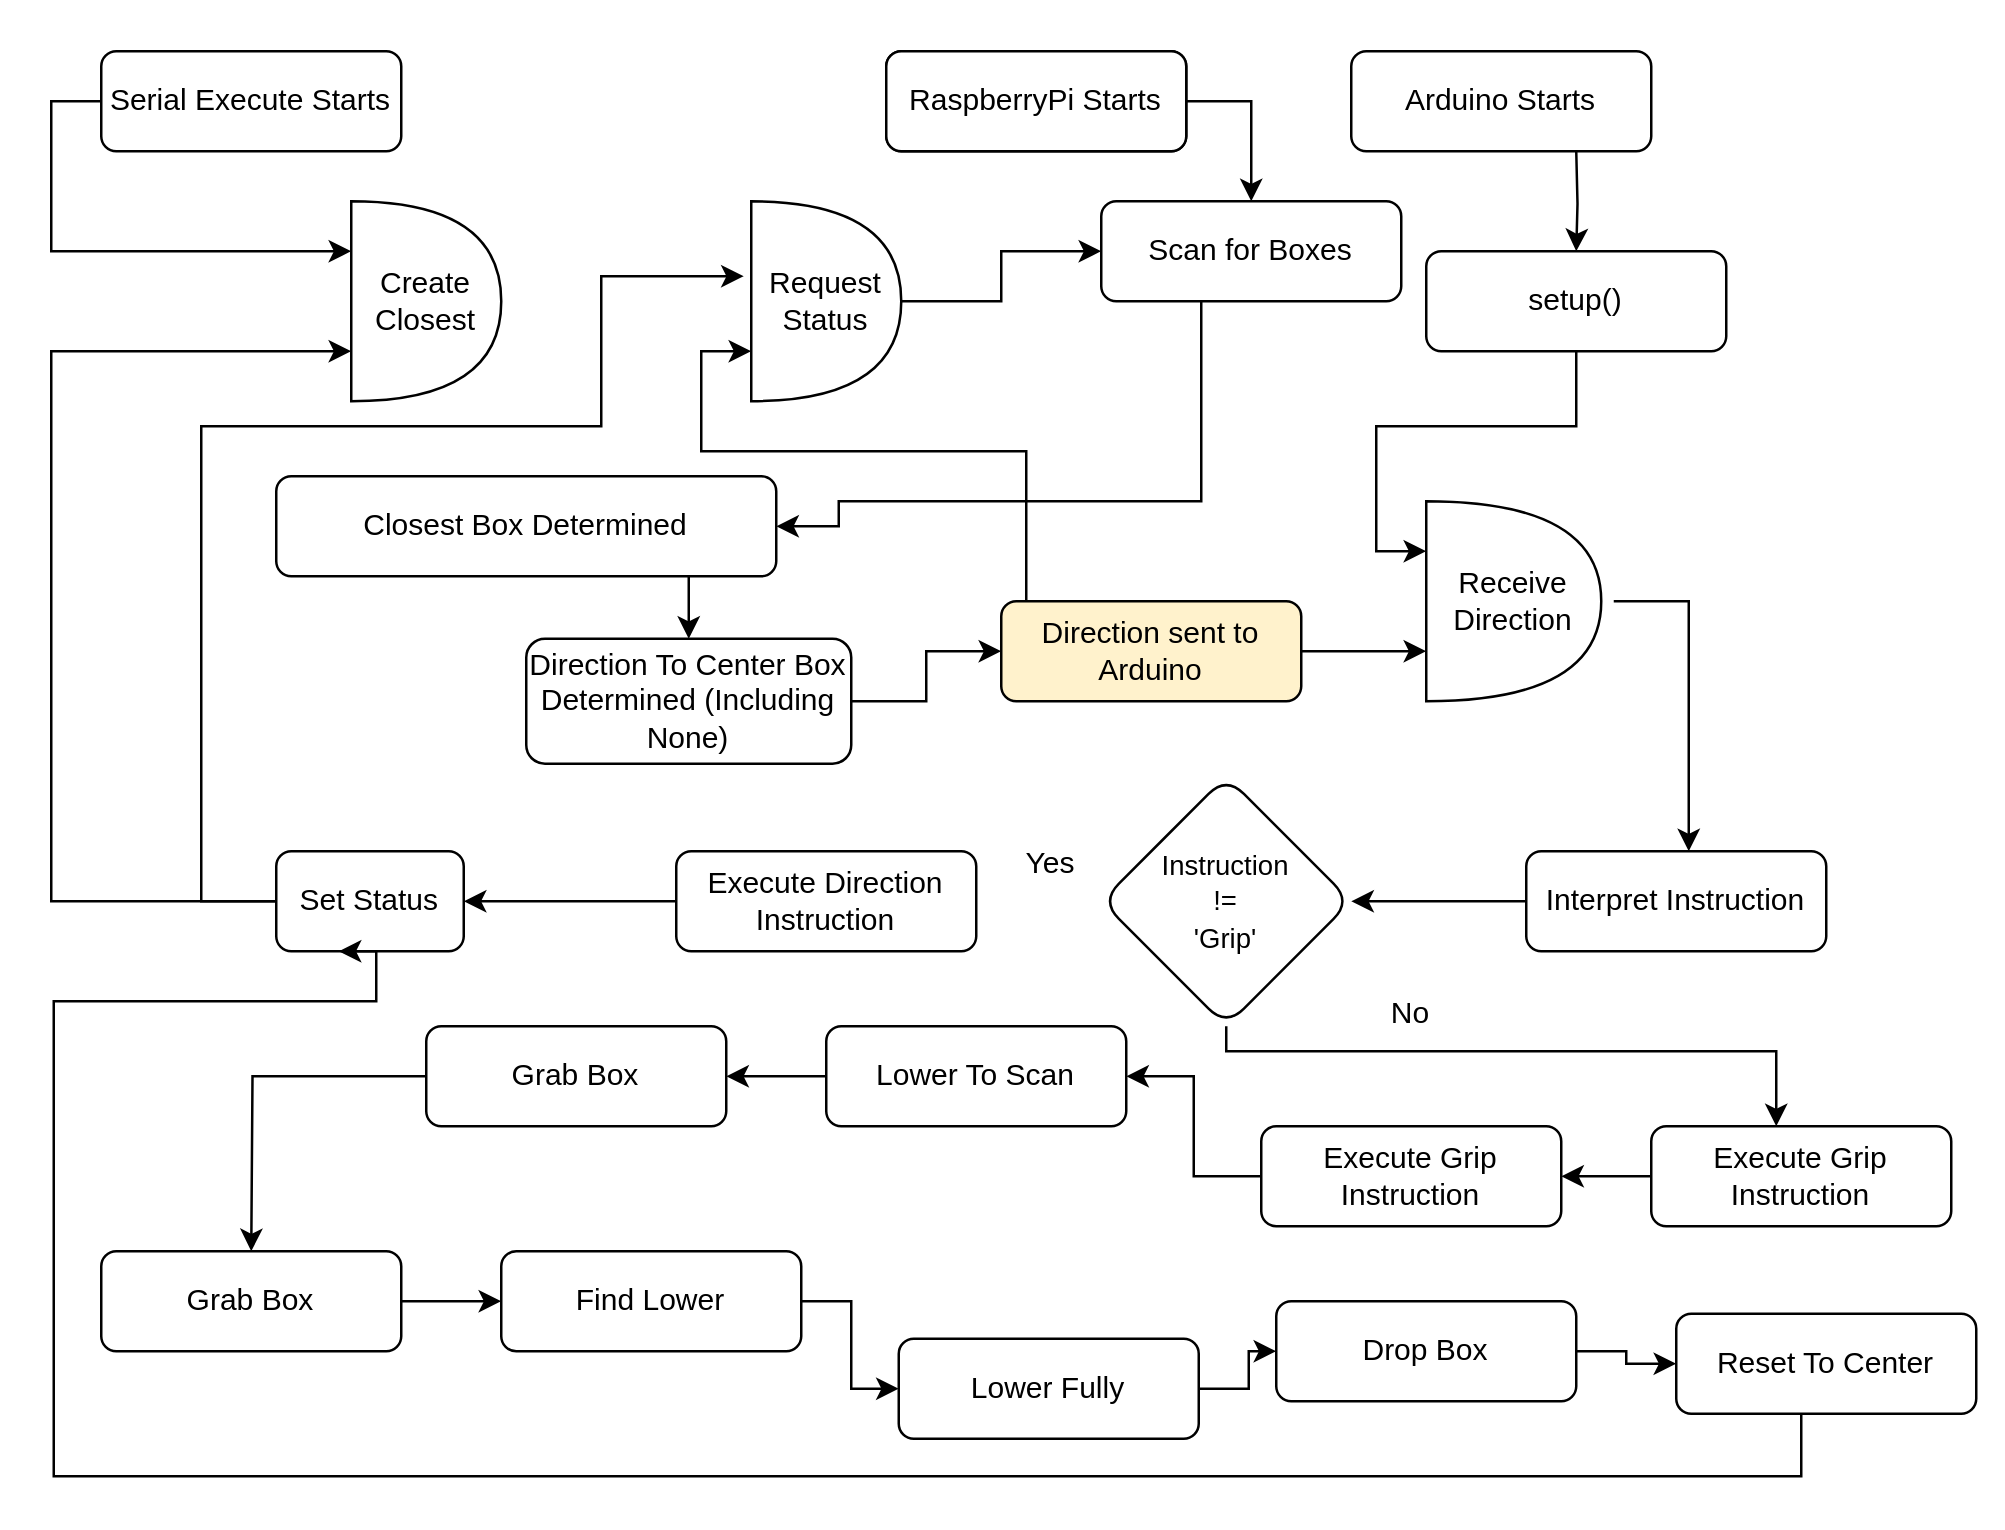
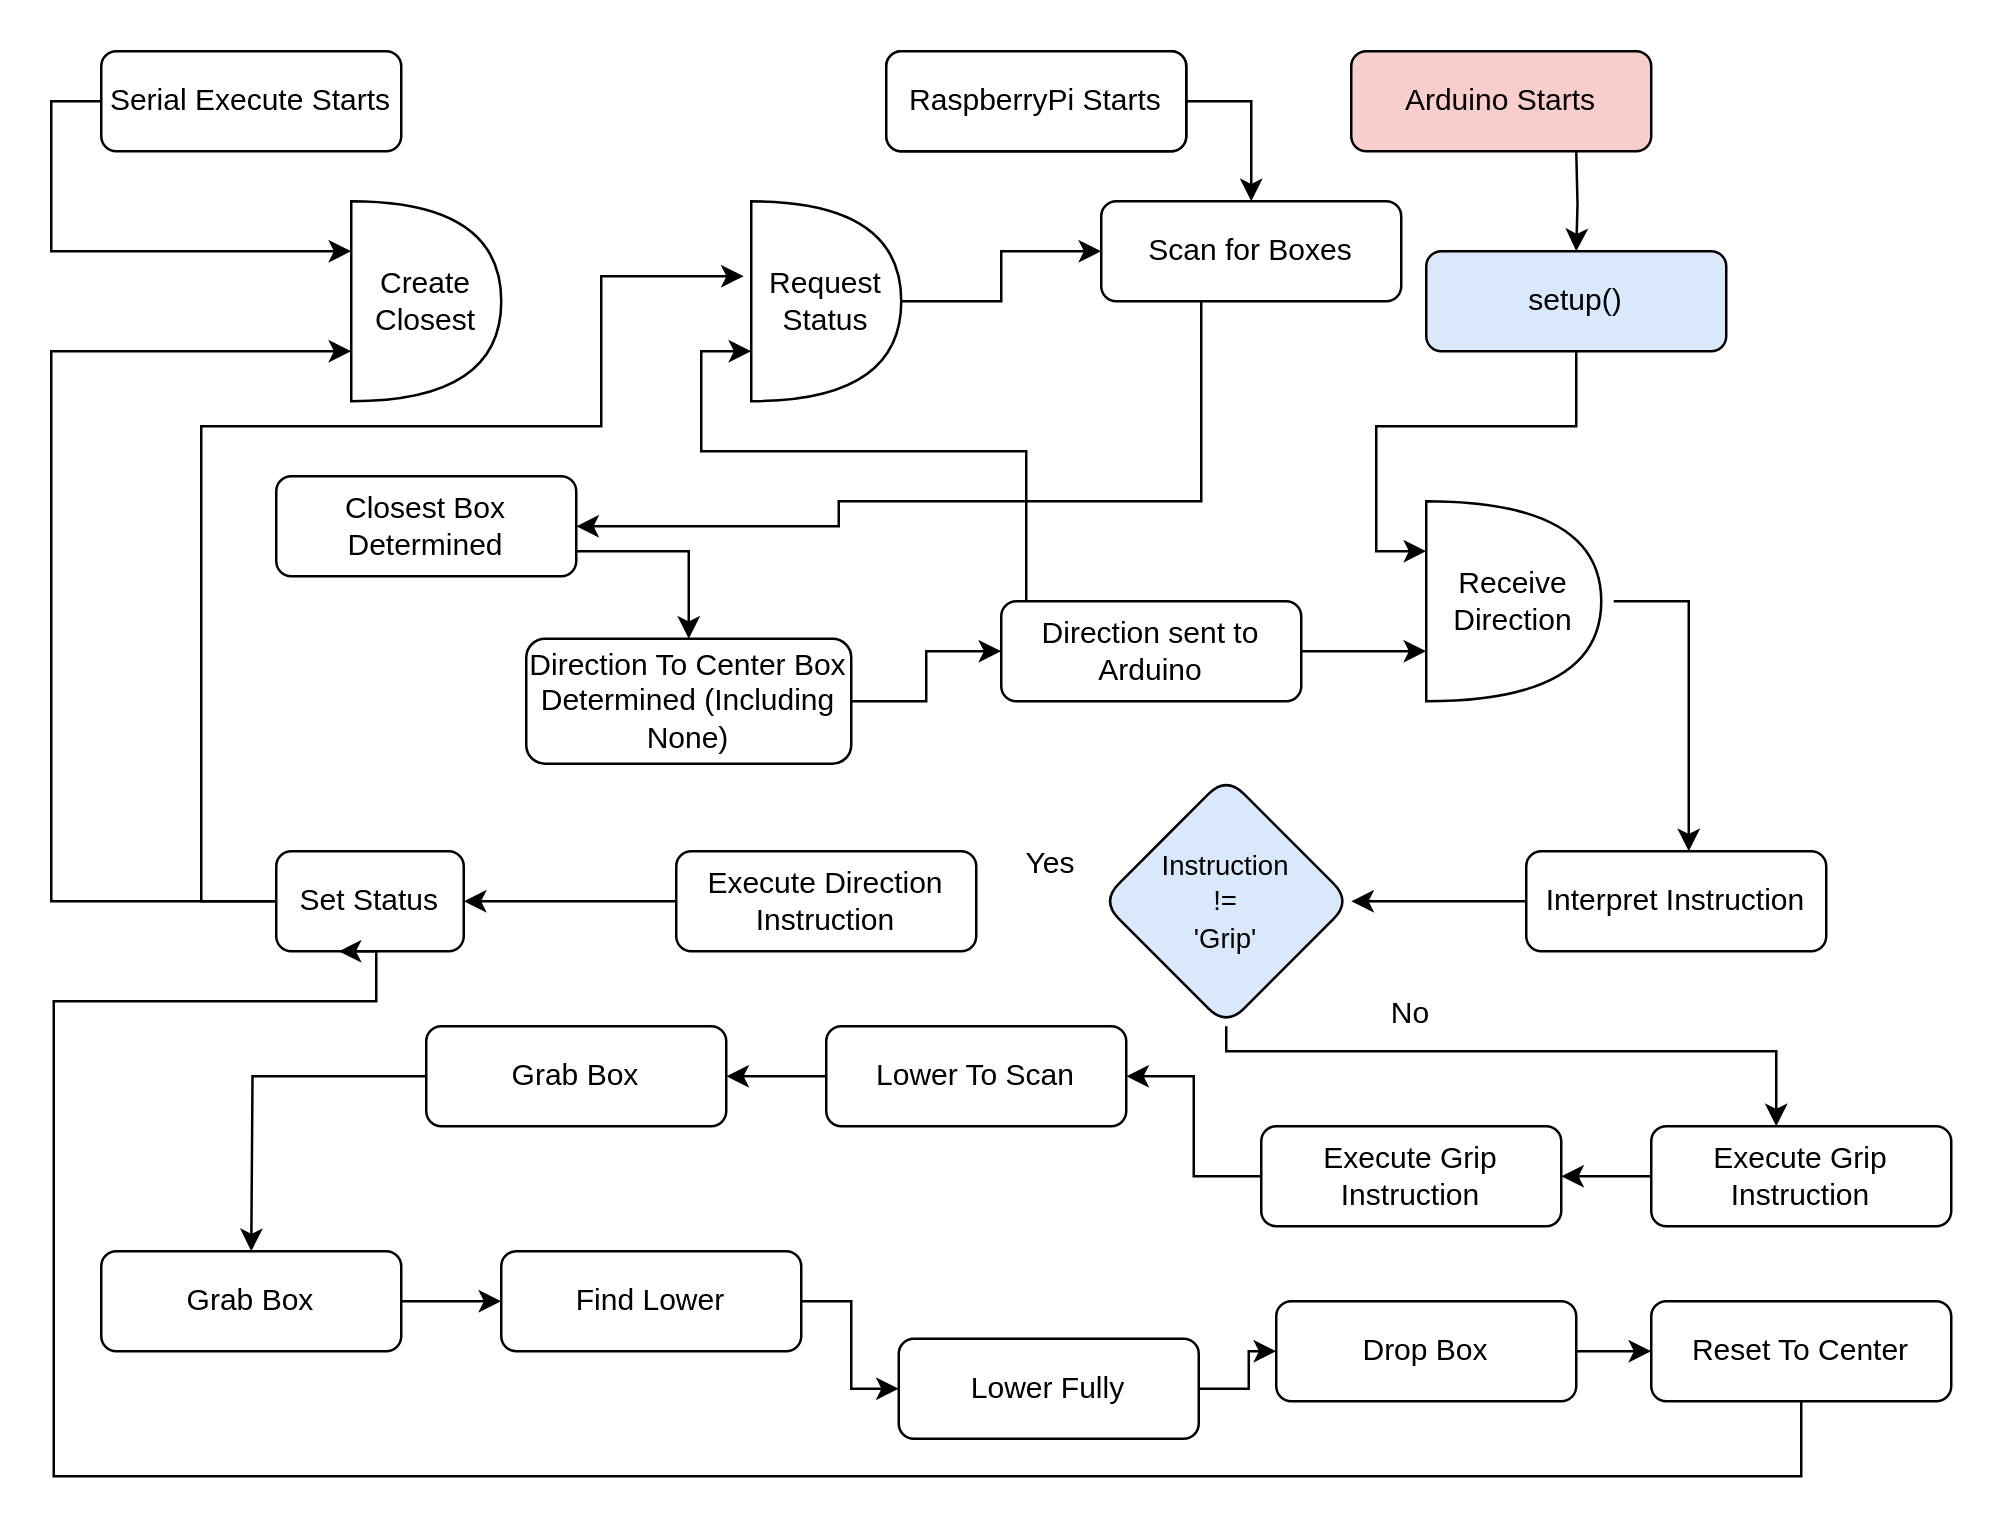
node "Arduino Starts": fillcolor #ffffff -> #f8cecc
node "setup()": fillcolor #ffffff -> #dae8fc
node "Closest Box Determined": size 500x100 -> 300x100
node "Direction sent to Arduino": fillcolor #fff2cc -> #ffffff
node "Instruction != 'Grip'": fillcolor #ffffff -> #dae8fc
node "Reset To Center": moved (1826, 1364) -> (1801, 1351)
